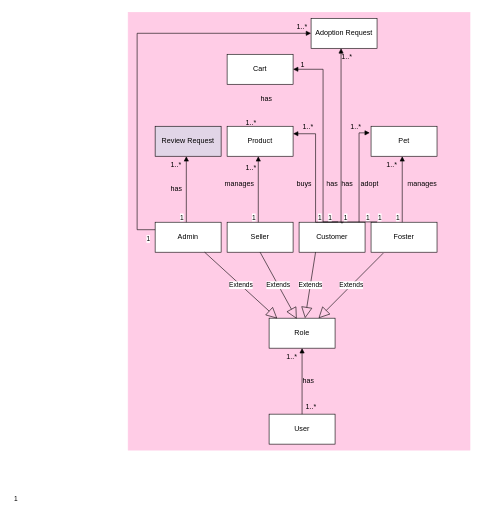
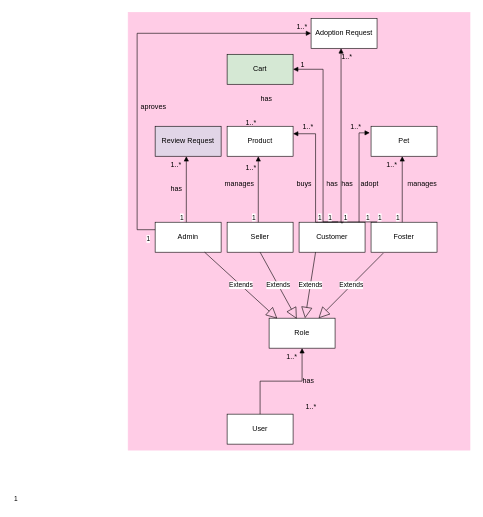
node "Cart": fillcolor #ffffff -> #d5e8d4
node "aproves": added
node "User": moved (302, 429) -> (260, 429)
